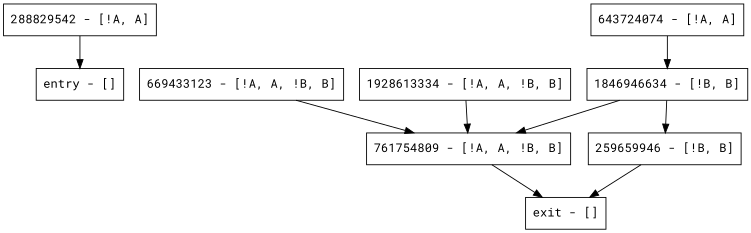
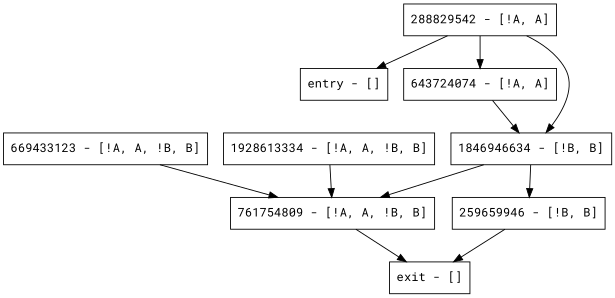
edge "288829542 - [!A, A]" -> "643724074 - [!A, A]": added
edge "288829542 - [!A, A]" -> "1846946634 - [!B, B]": added
